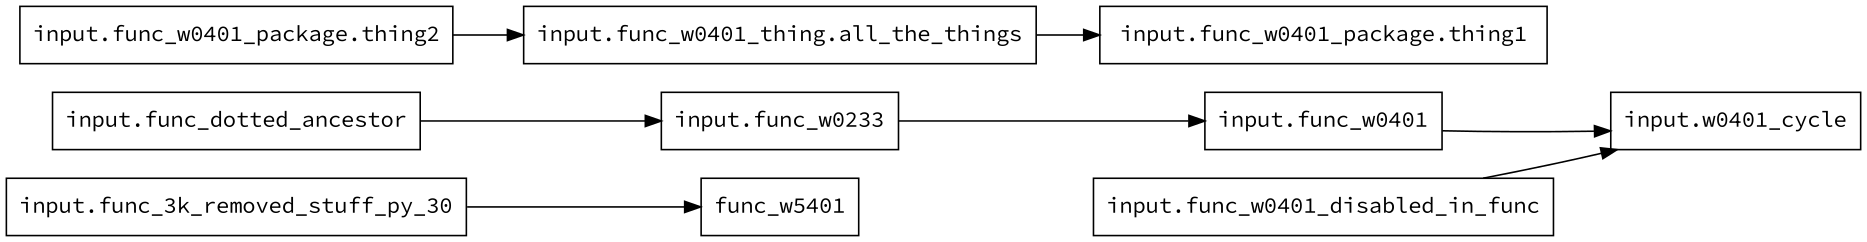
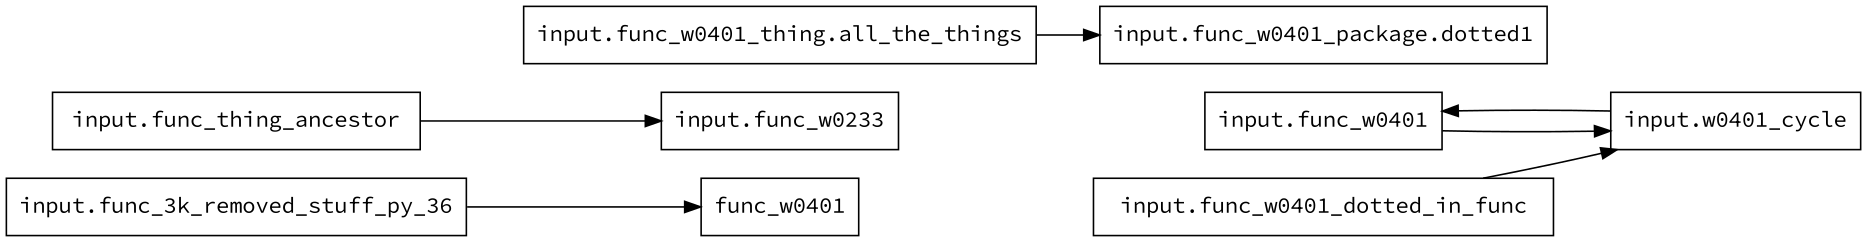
node "input.func_w0401_package.thing2": removed
node "input.func_w0401_package.thing1": label "input.func_w0401_package.thing1" -> "input.func_w0401_package.dotted1"
node "input.func_dotted_ancestor": label "input.func_dotted_ancestor" -> "input.func_thing_ancestor"
edge "input.func_w0233" -> "input.func_w0401": now "input.w0401_cycle" -> "input.func_w0401"
node "input.func_3k_removed_stuff_py_30": label "input.func_3k_removed_stuff_py_30" -> "input.func_3k_removed_stuff_py_36"
node "func_w5401": label "func_w5401" -> "func_w0401"
node "input.func_w0401_disabled_in_func": label "input.func_w0401_disabled_in_func" -> "input.func_w0401_dotted_in_func"
